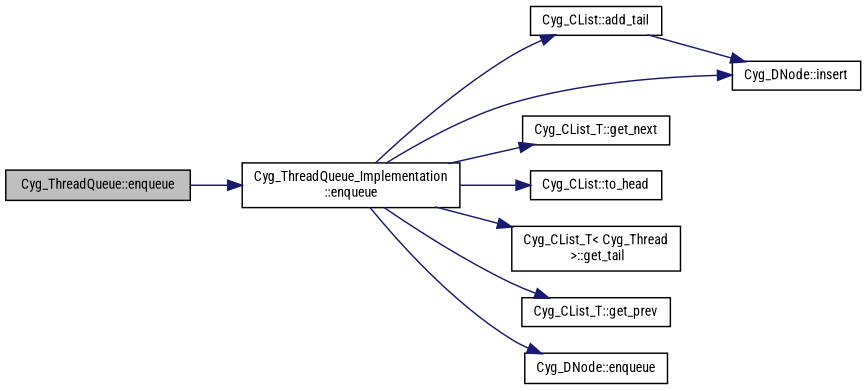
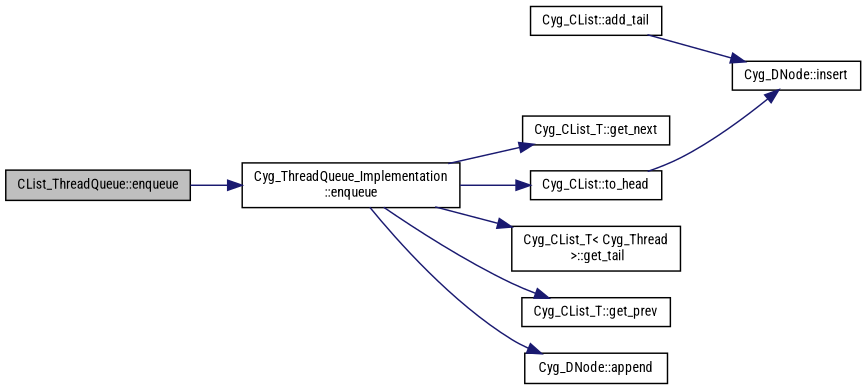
edge "Cyg_ThreadQueue_Implementation ::enqueue" -> "Cyg_DNode::insert": now "Cyg_CList::to_head" -> "Cyg_DNode::insert"
edge "Cyg_ThreadQueue_Implementation ::enqueue" -> "Cyg_CList::add_tail": removed
node "Cyg_ThreadQueue::enqueue": label "Cyg_ThreadQueue::enqueue" -> "CList_ThreadQueue::enqueue"
node "Cyg_DNode::enqueue": label "Cyg_DNode::enqueue" -> "Cyg_DNode::append"
